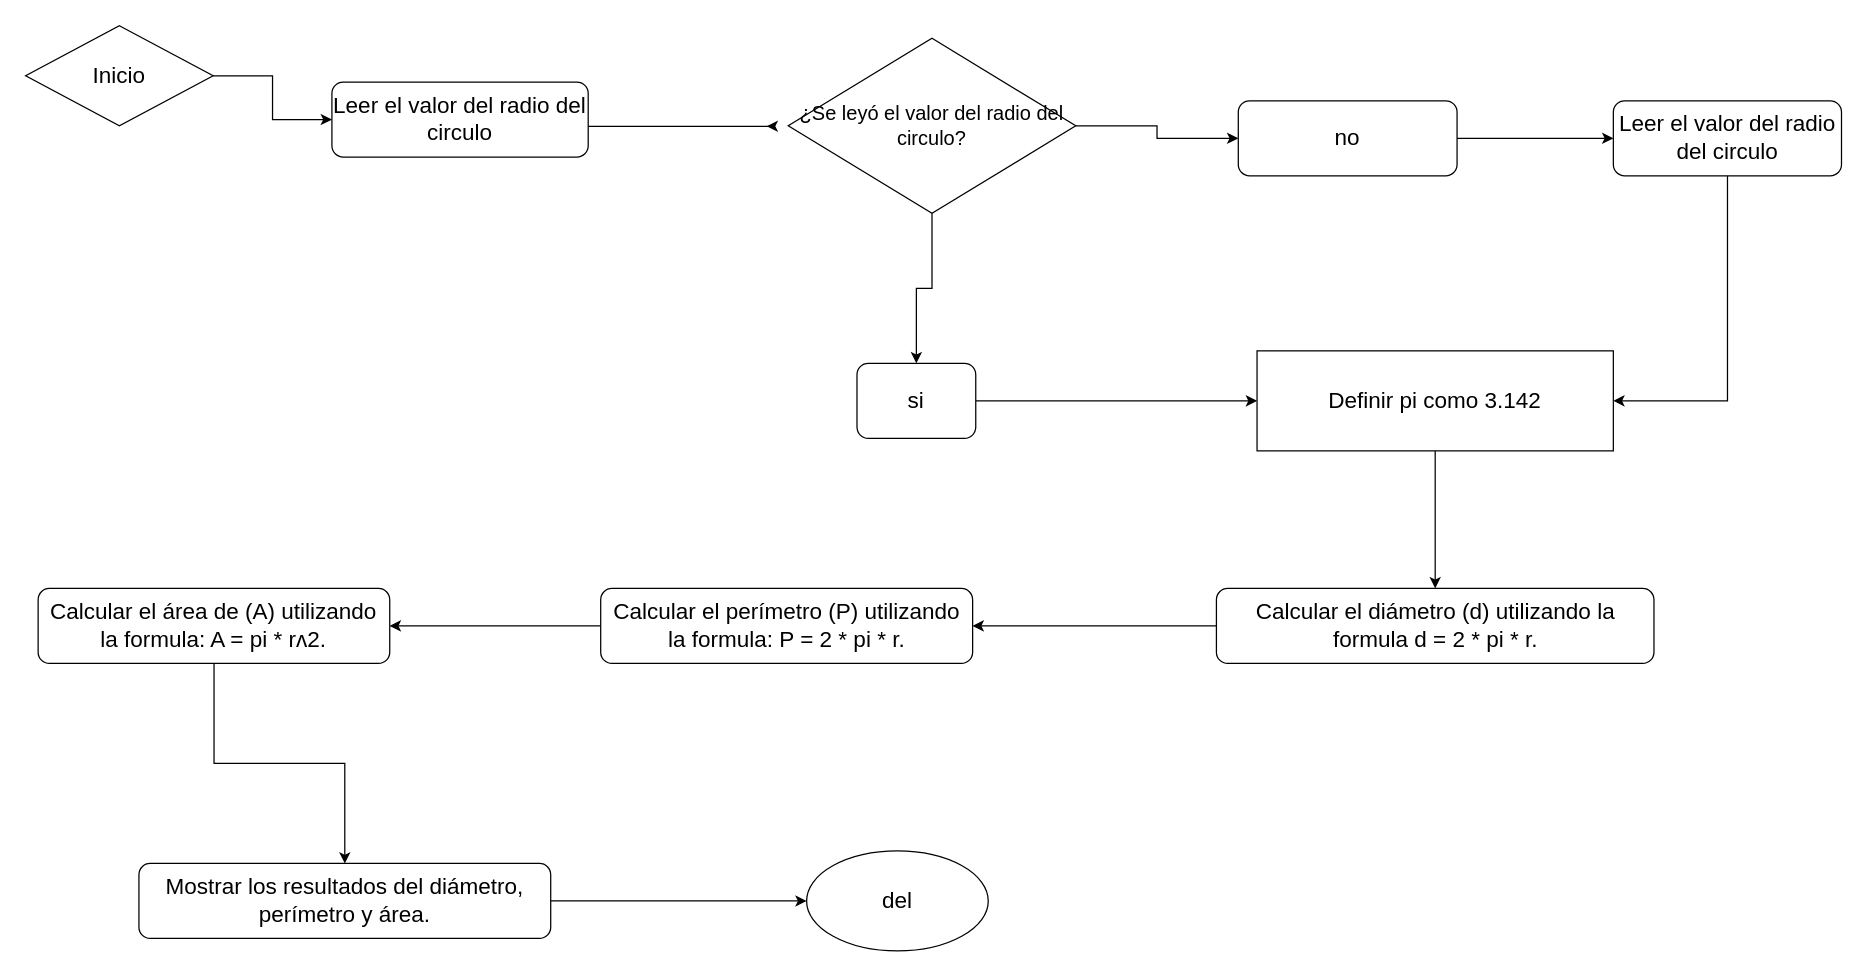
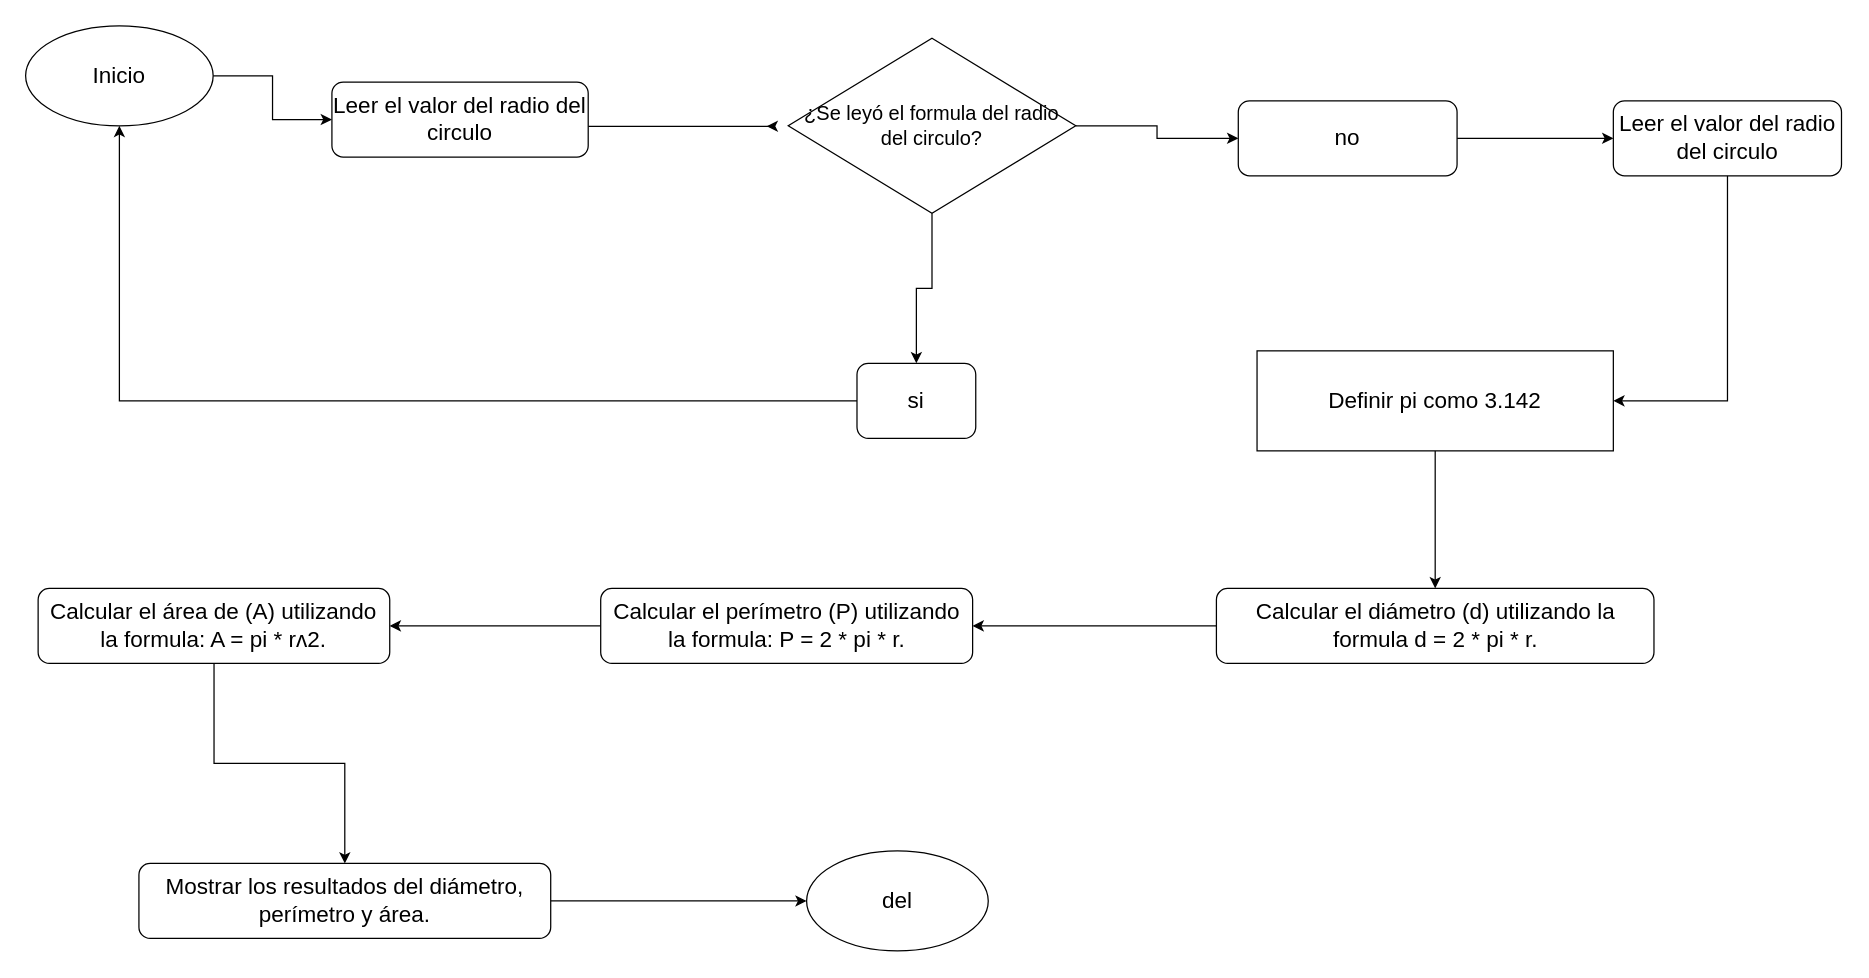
node "Inicio": shape diamond -> ellipse
node "¿Se leyó el valor del radio del circulo?": label "¿Se leyó el valor del radio del circulo?" -> "¿Se leyó el formula del radio del circulo?"
edge "si" -> "Definir pi como 3.142": now "si" -> "Inicio"
